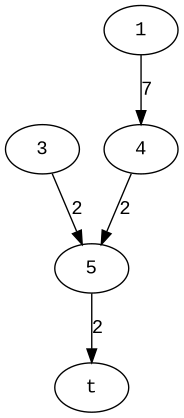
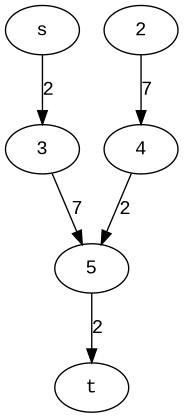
node "s": added
node "1": label "1" -> "2"
edge "3" -> "5": label "2" -> "7"
